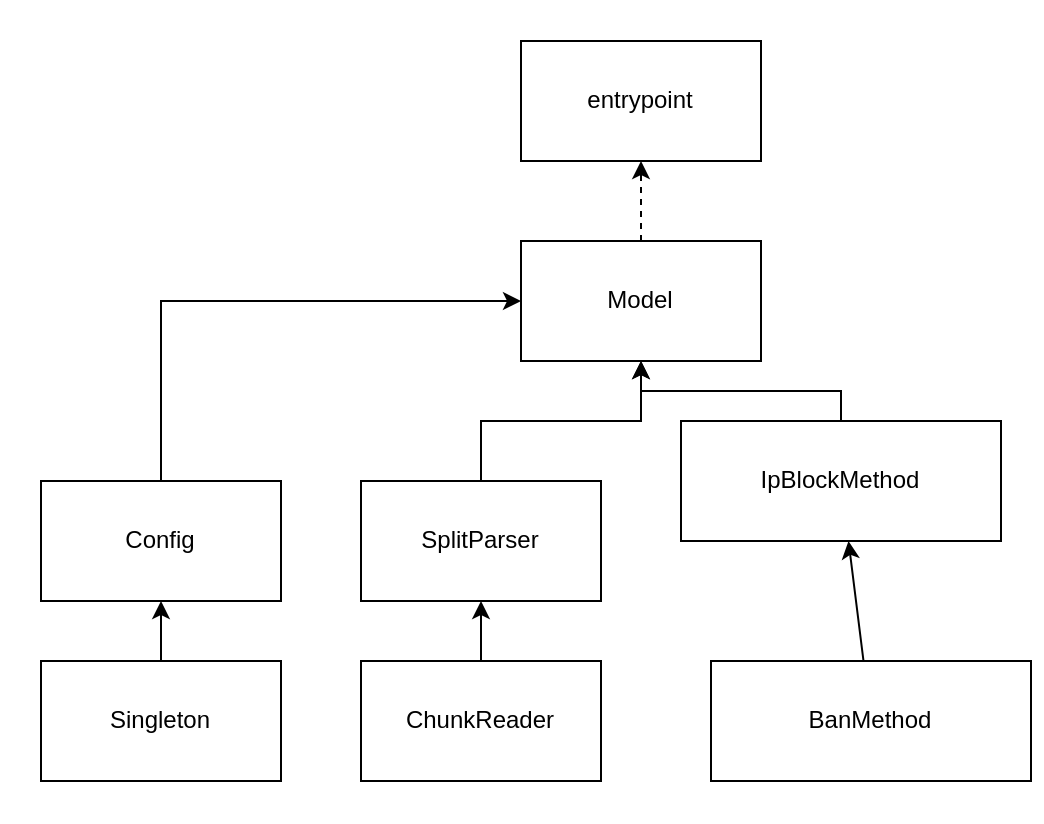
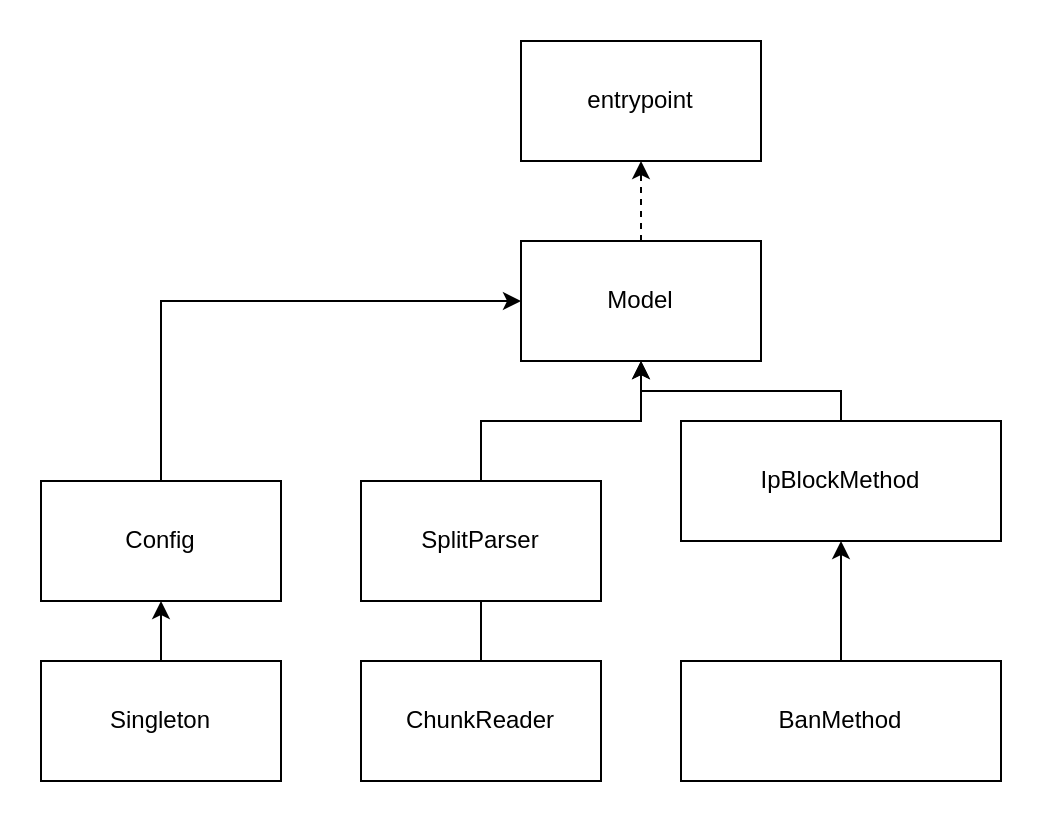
edge "ChunkReader" -> "SplitParser": arrowhead classic -> none
node "BanMethod": moved (871, 721) -> (841, 721)
